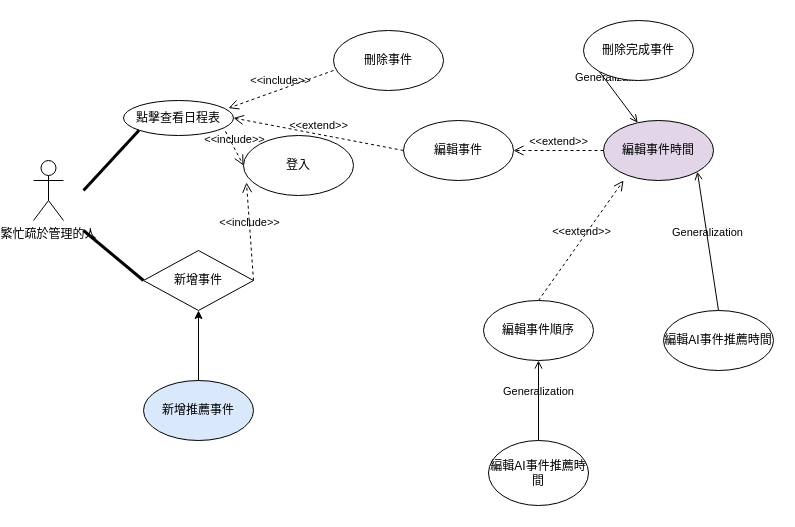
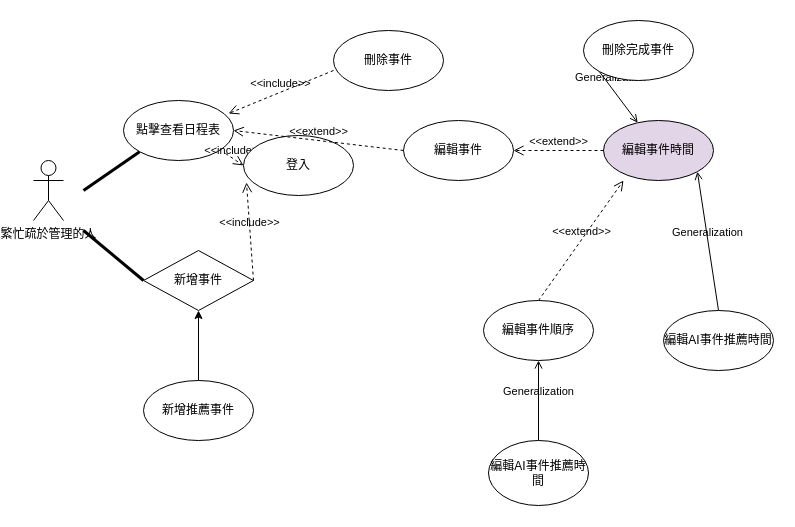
node "點擊查看日程表": size 110x35 -> 110x60
node "新增推薦事件": fillcolor #dae8fc -> #ffffff
